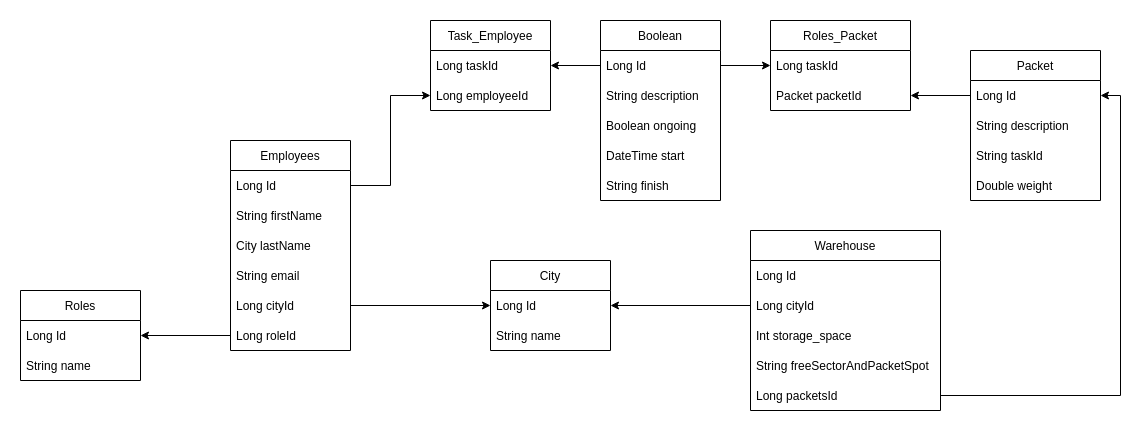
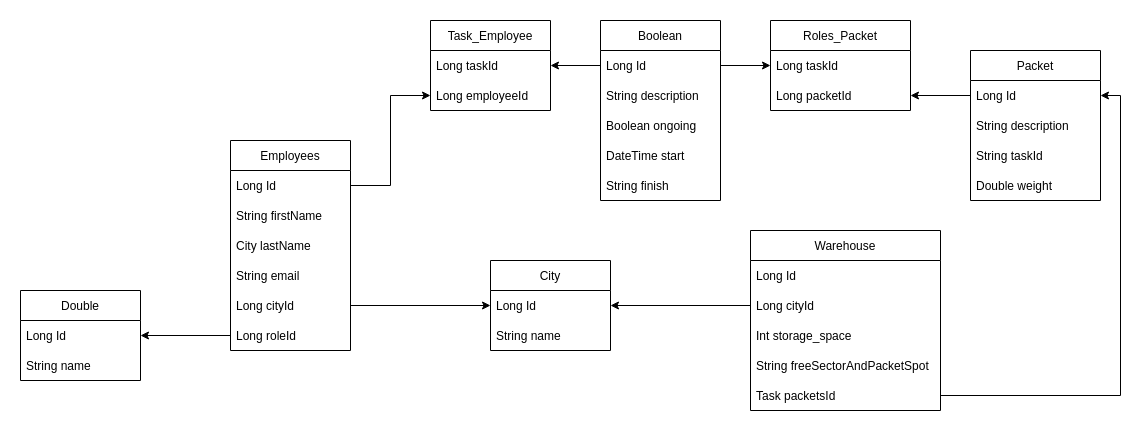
node "Packet packetId": label "Packet packetId" -> "Long packetId"
node "Roles": label "Roles" -> "Double"
node "Long packetsId": label "Long packetsId" -> "Task packetsId"
